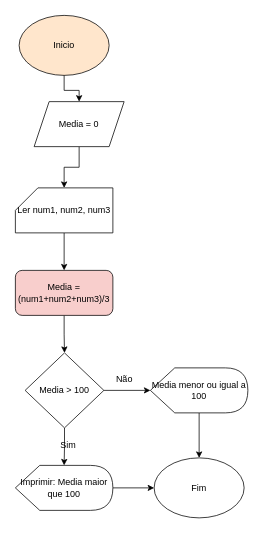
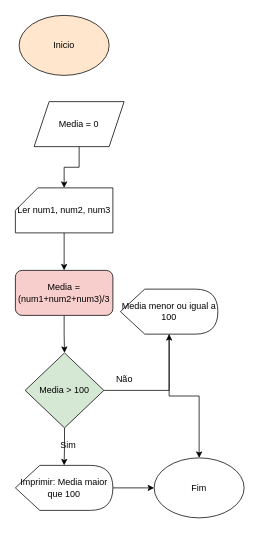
edge "Inicio" -> "Media = 0": removed
node "Media > 100": fillcolor #ffffff -> #d5e8d4
node "Media menor ou igual a 100": moved (199, 390) -> (169, 312)
